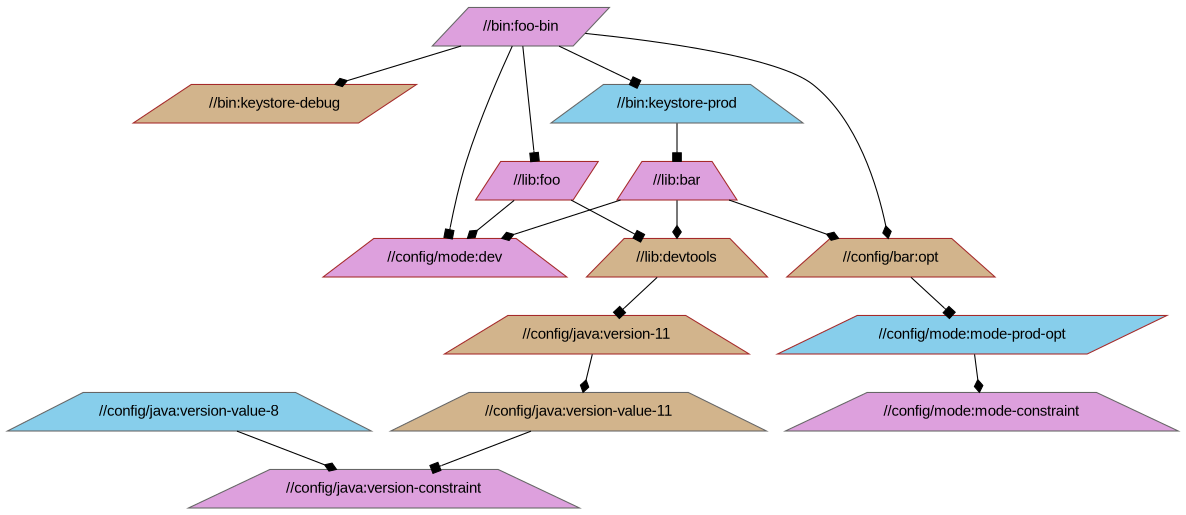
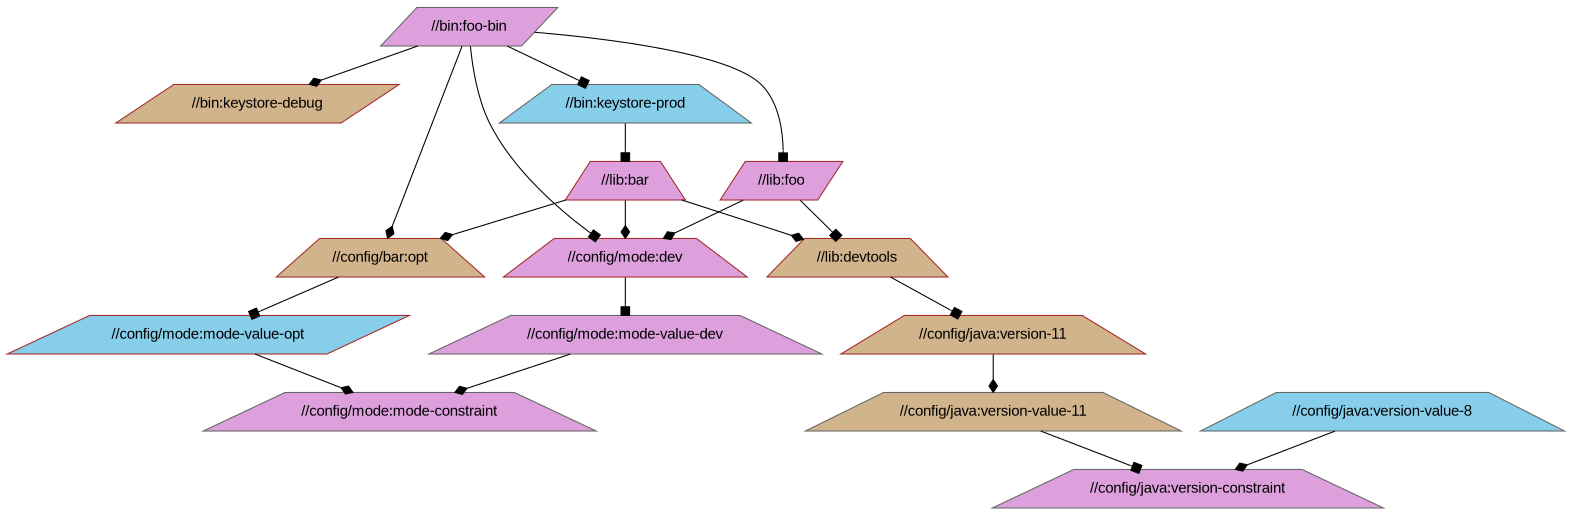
node "//config/mode:mode-value-dev": added
node "//config/mode:mode-prod-opt": label "//config/mode:mode-prod-opt" -> "//config/mode:mode-value-opt"
